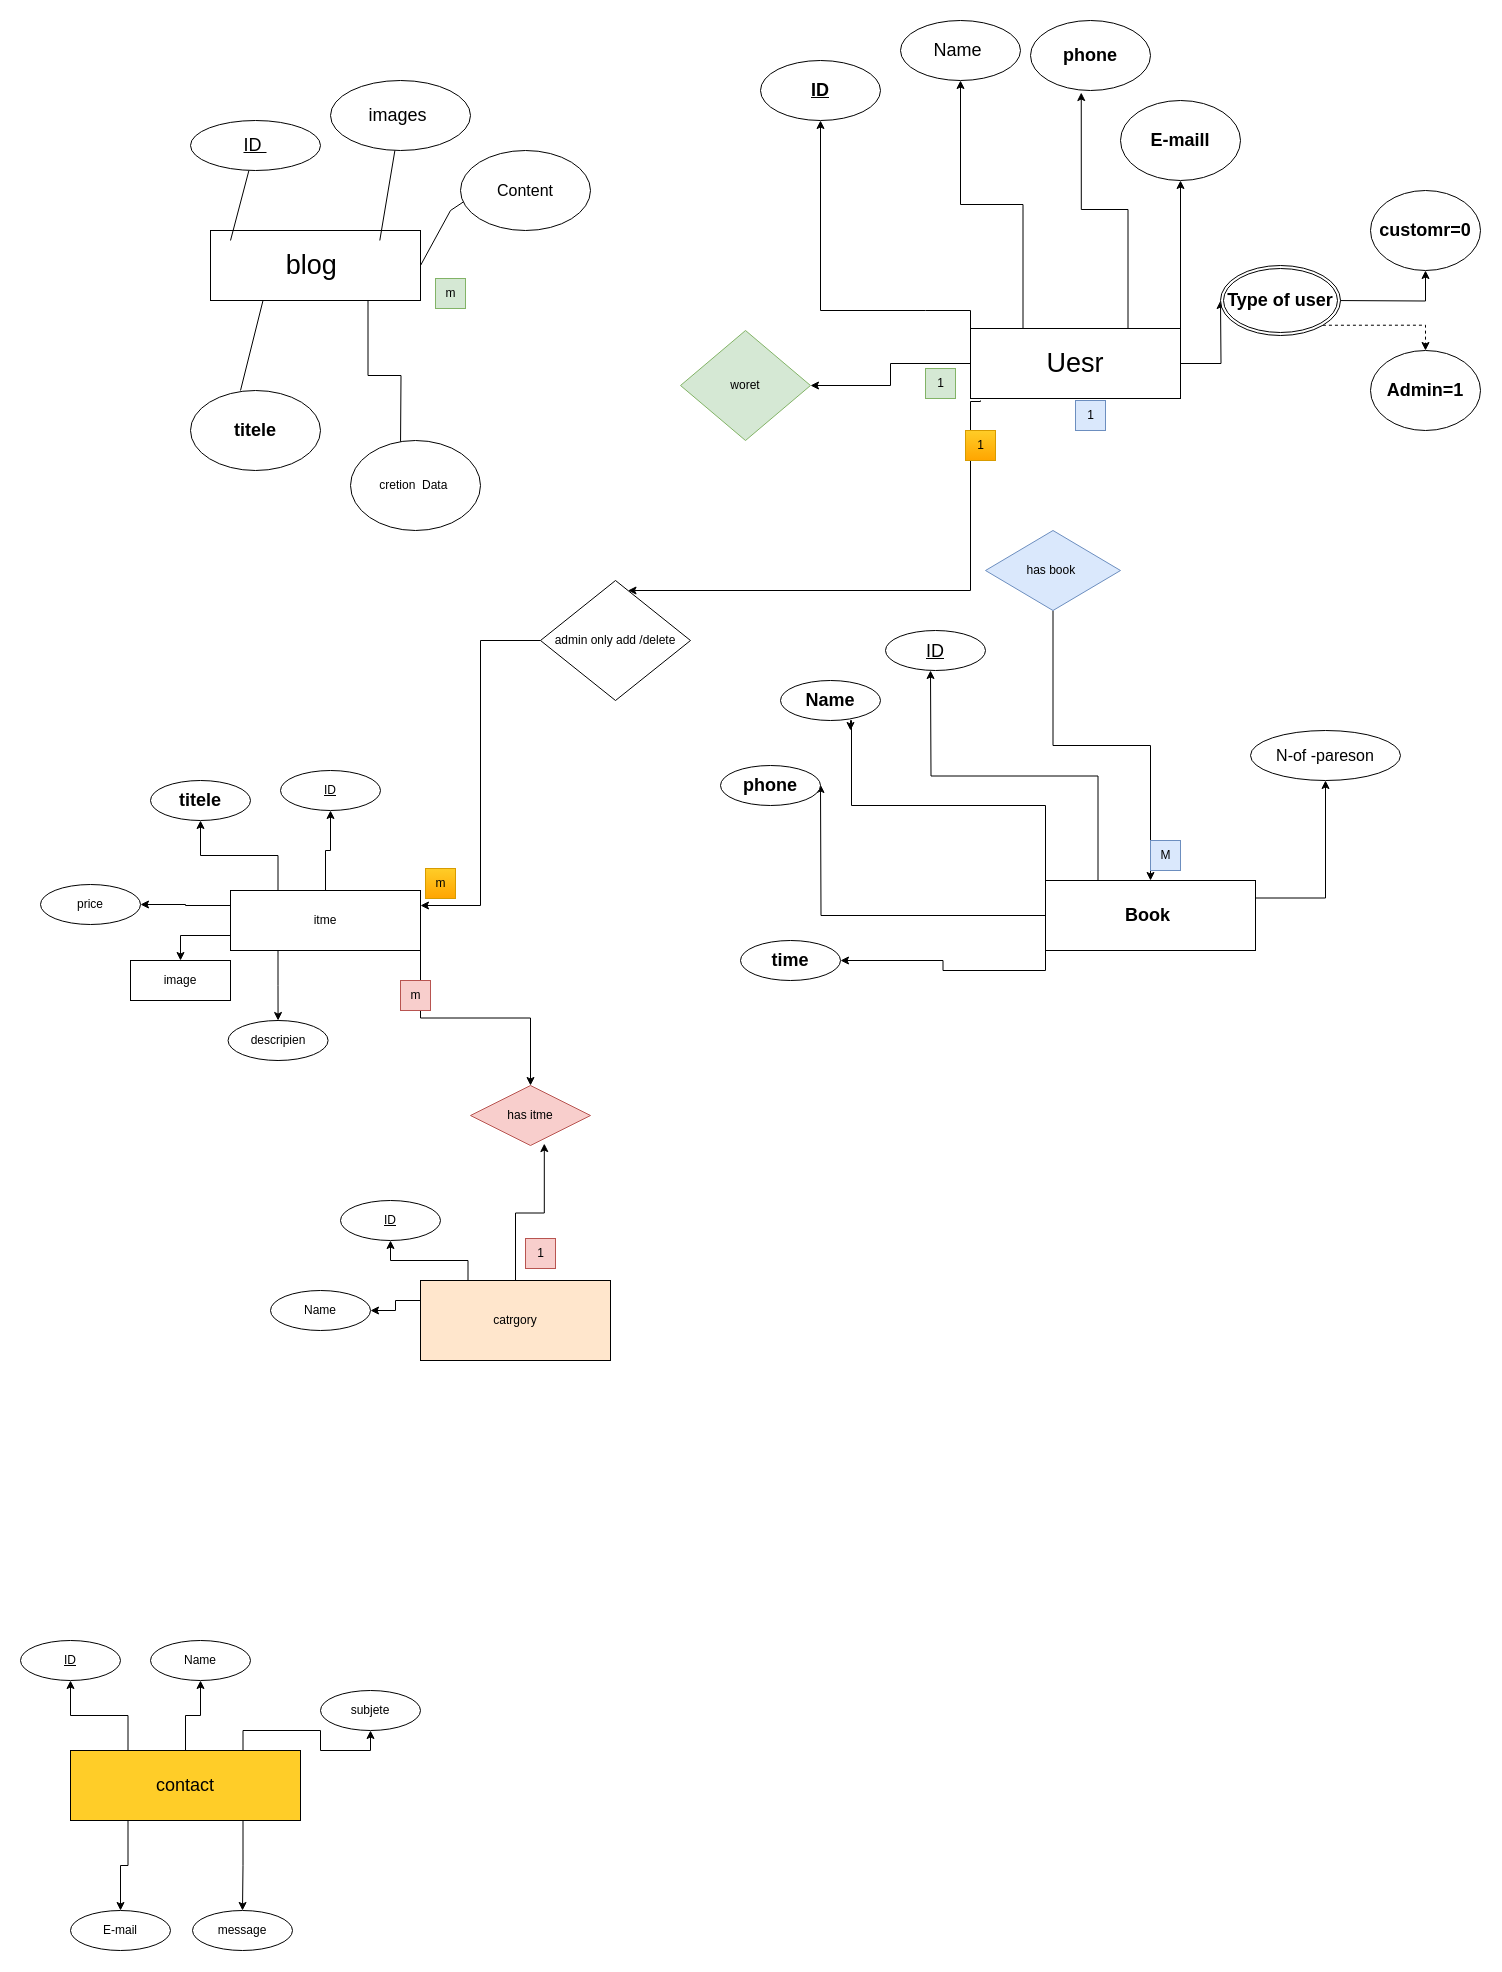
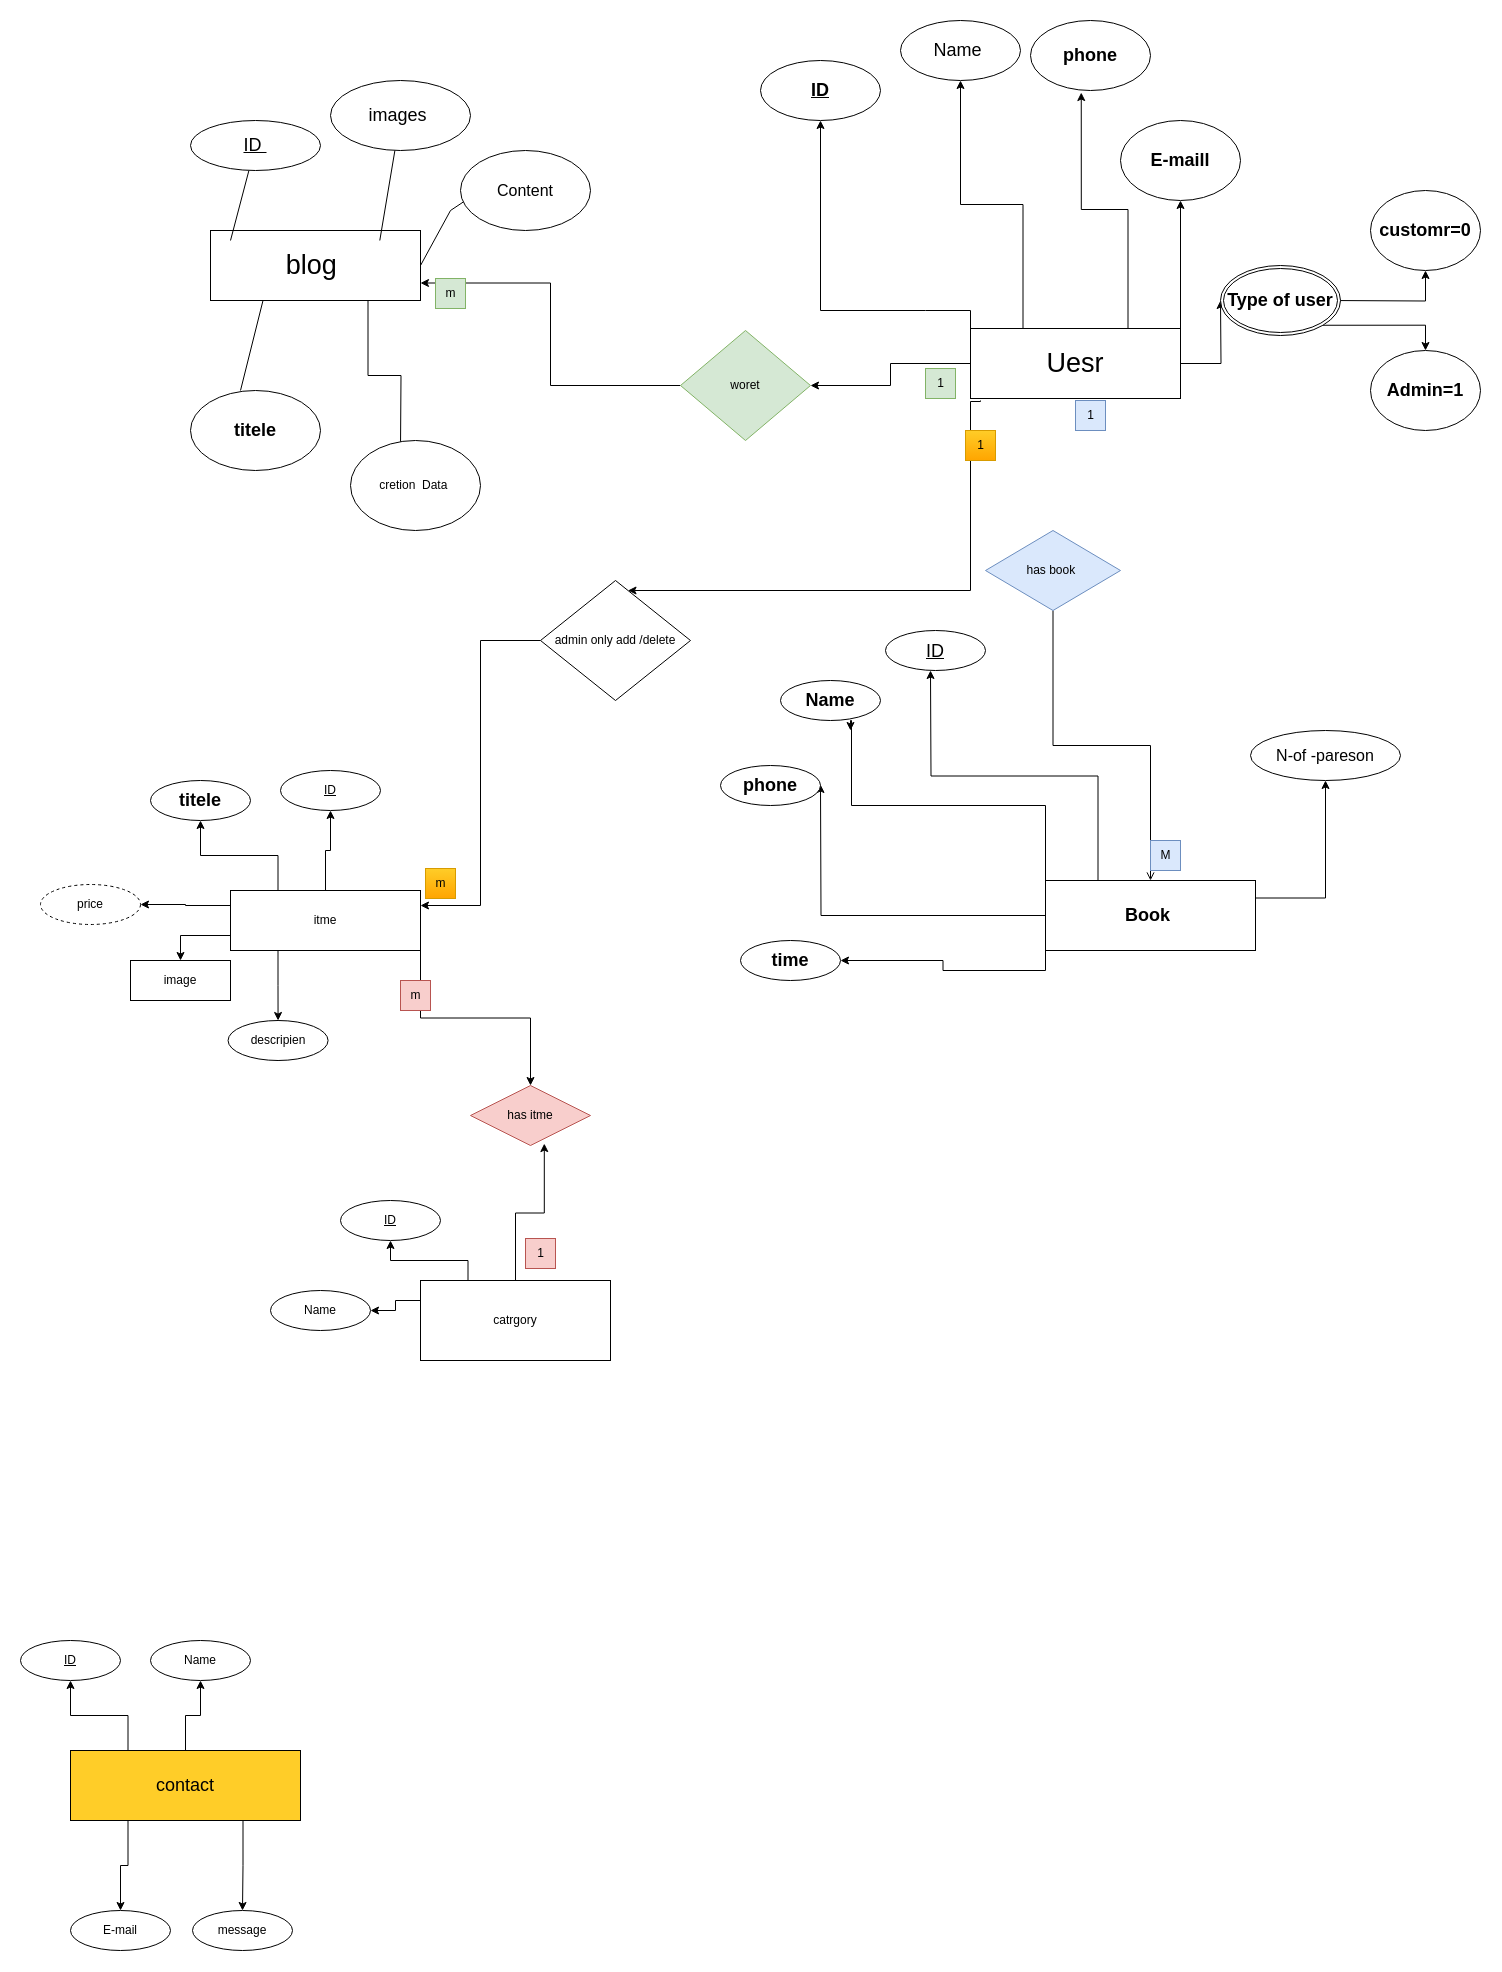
node "E-maill": moved (1181, 141) -> (1181, 161)
edge "Type of user" -> "Admin=1": style dashed -> solid
edge "woret" -> "blog": added
edge "has book" -> "Book": arrowhead classic -> open
node "price": style solid -> dashed
node "catrgory": fillcolor #ffe6cc -> #ffffff
node "subjete": removed
edge "contact" -> "subjete": removed
